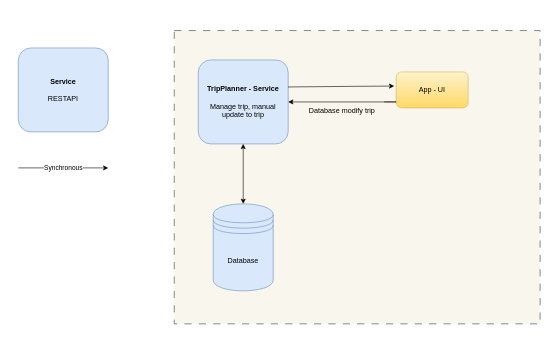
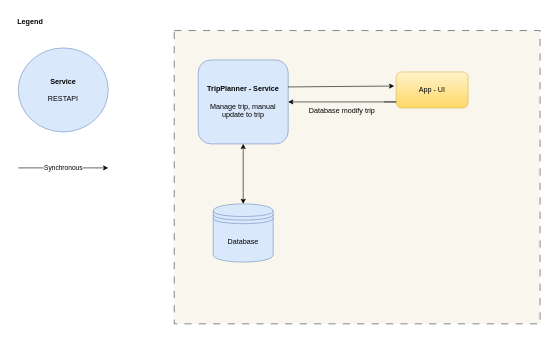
node "Legend": added
node "Service RESTAPI": shape rounded rectangle -> ellipse
node "Database": size 60x87 -> 60x58
